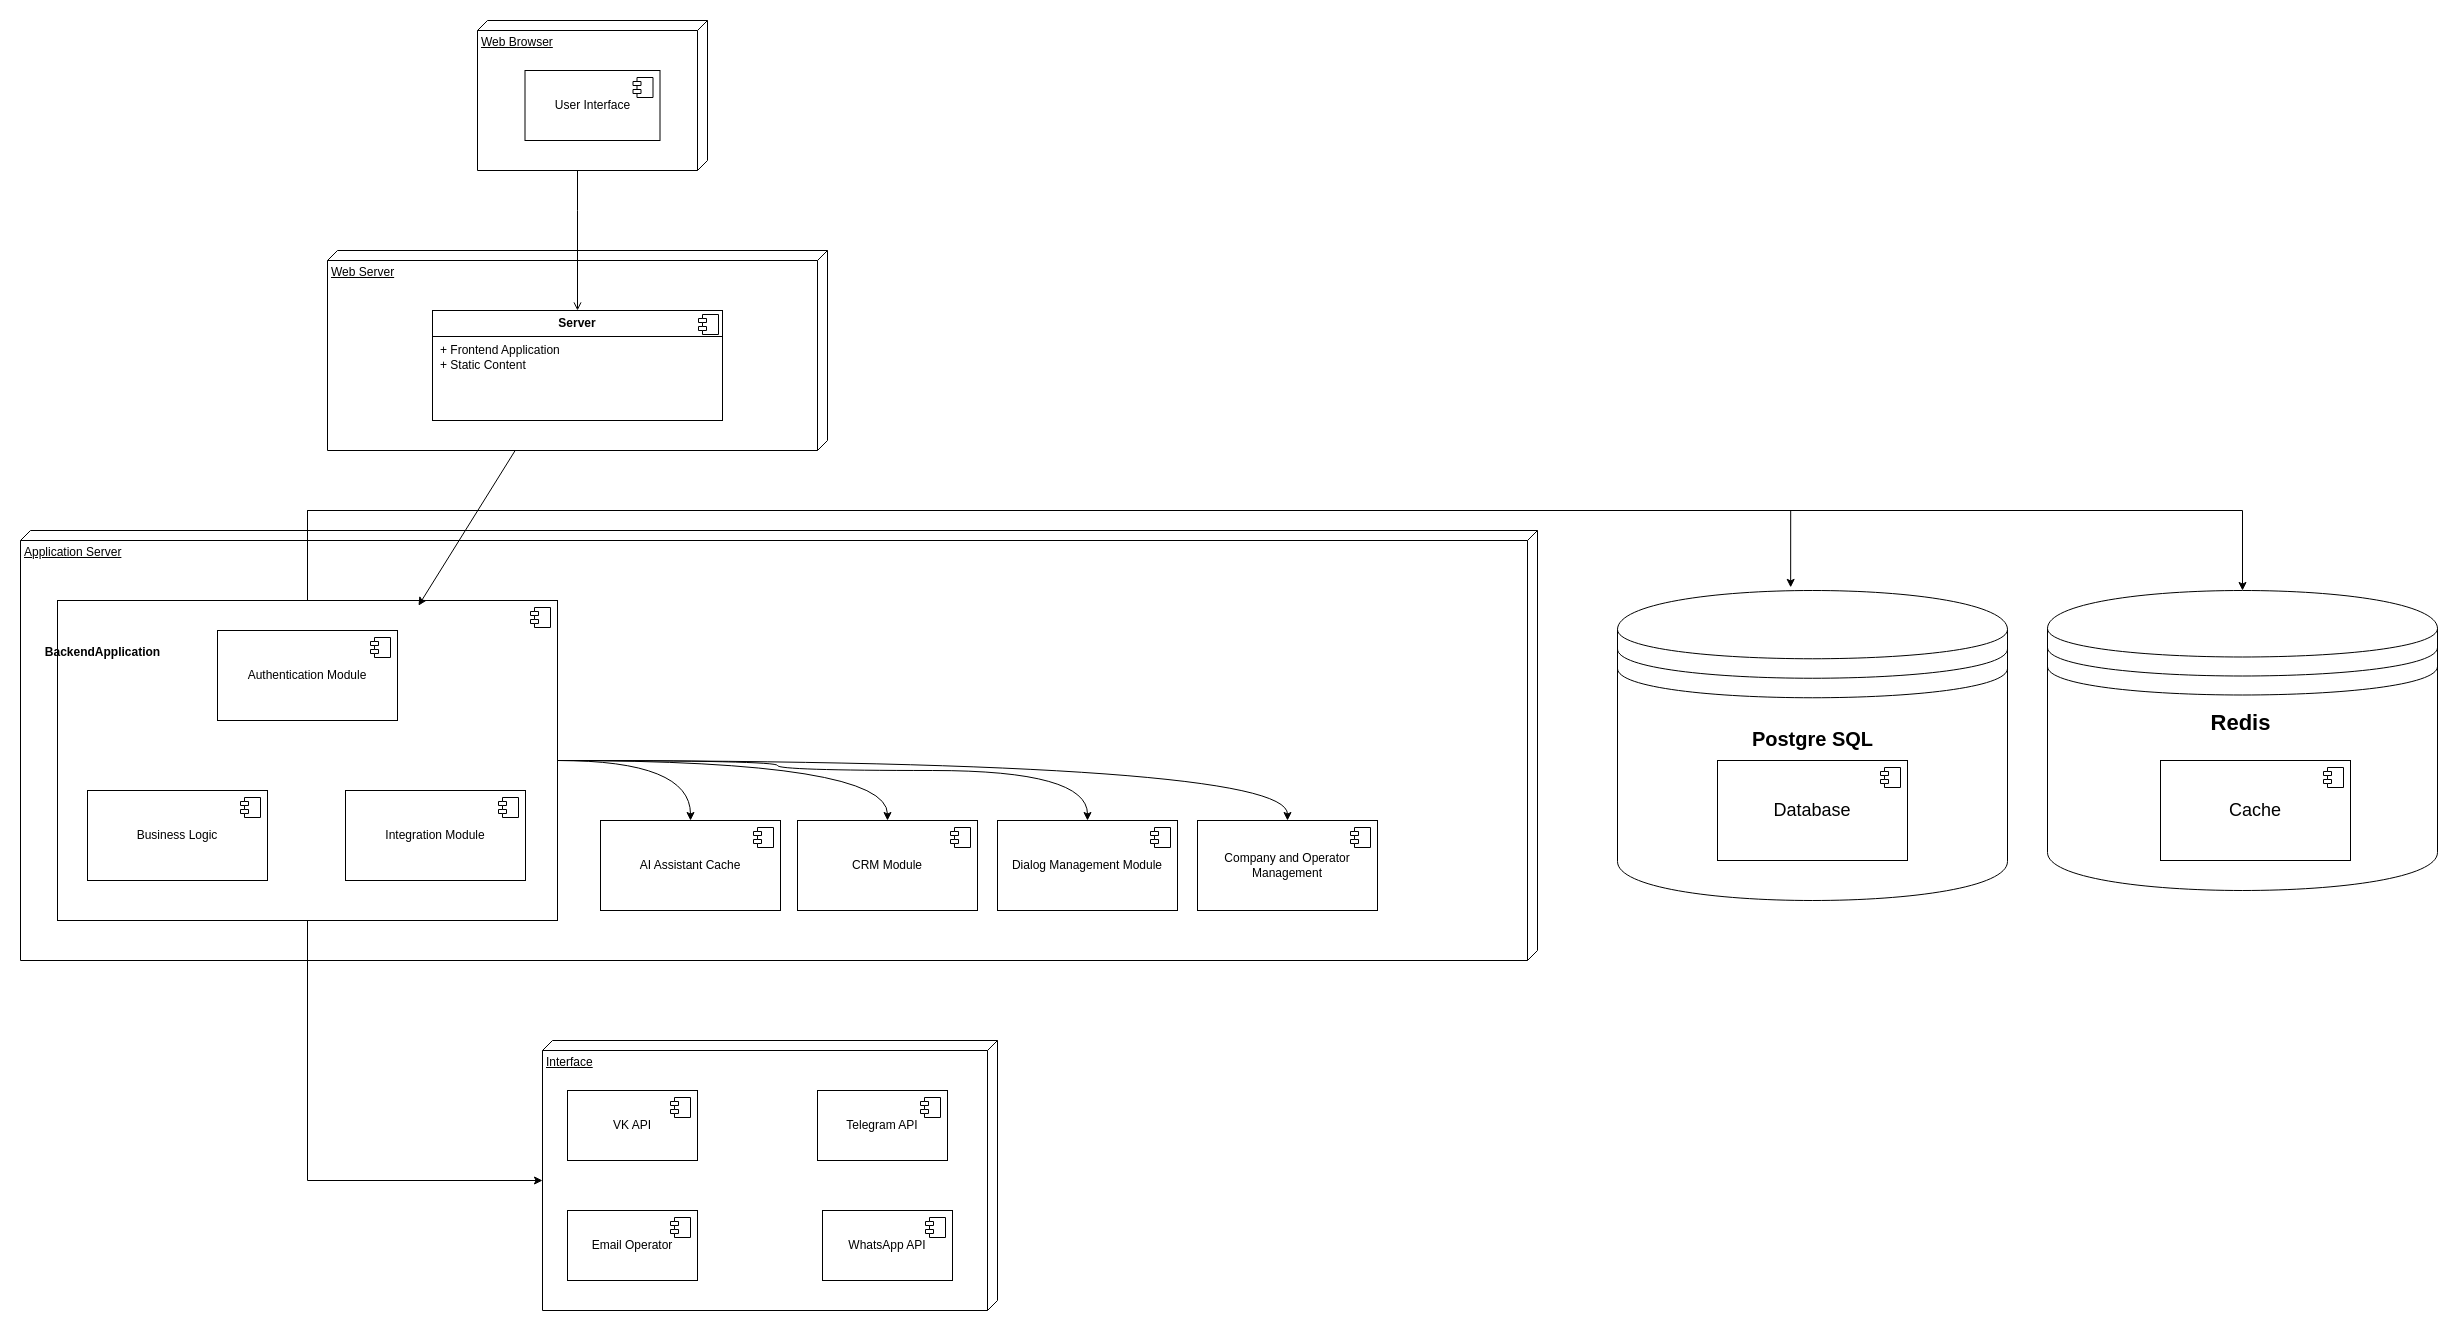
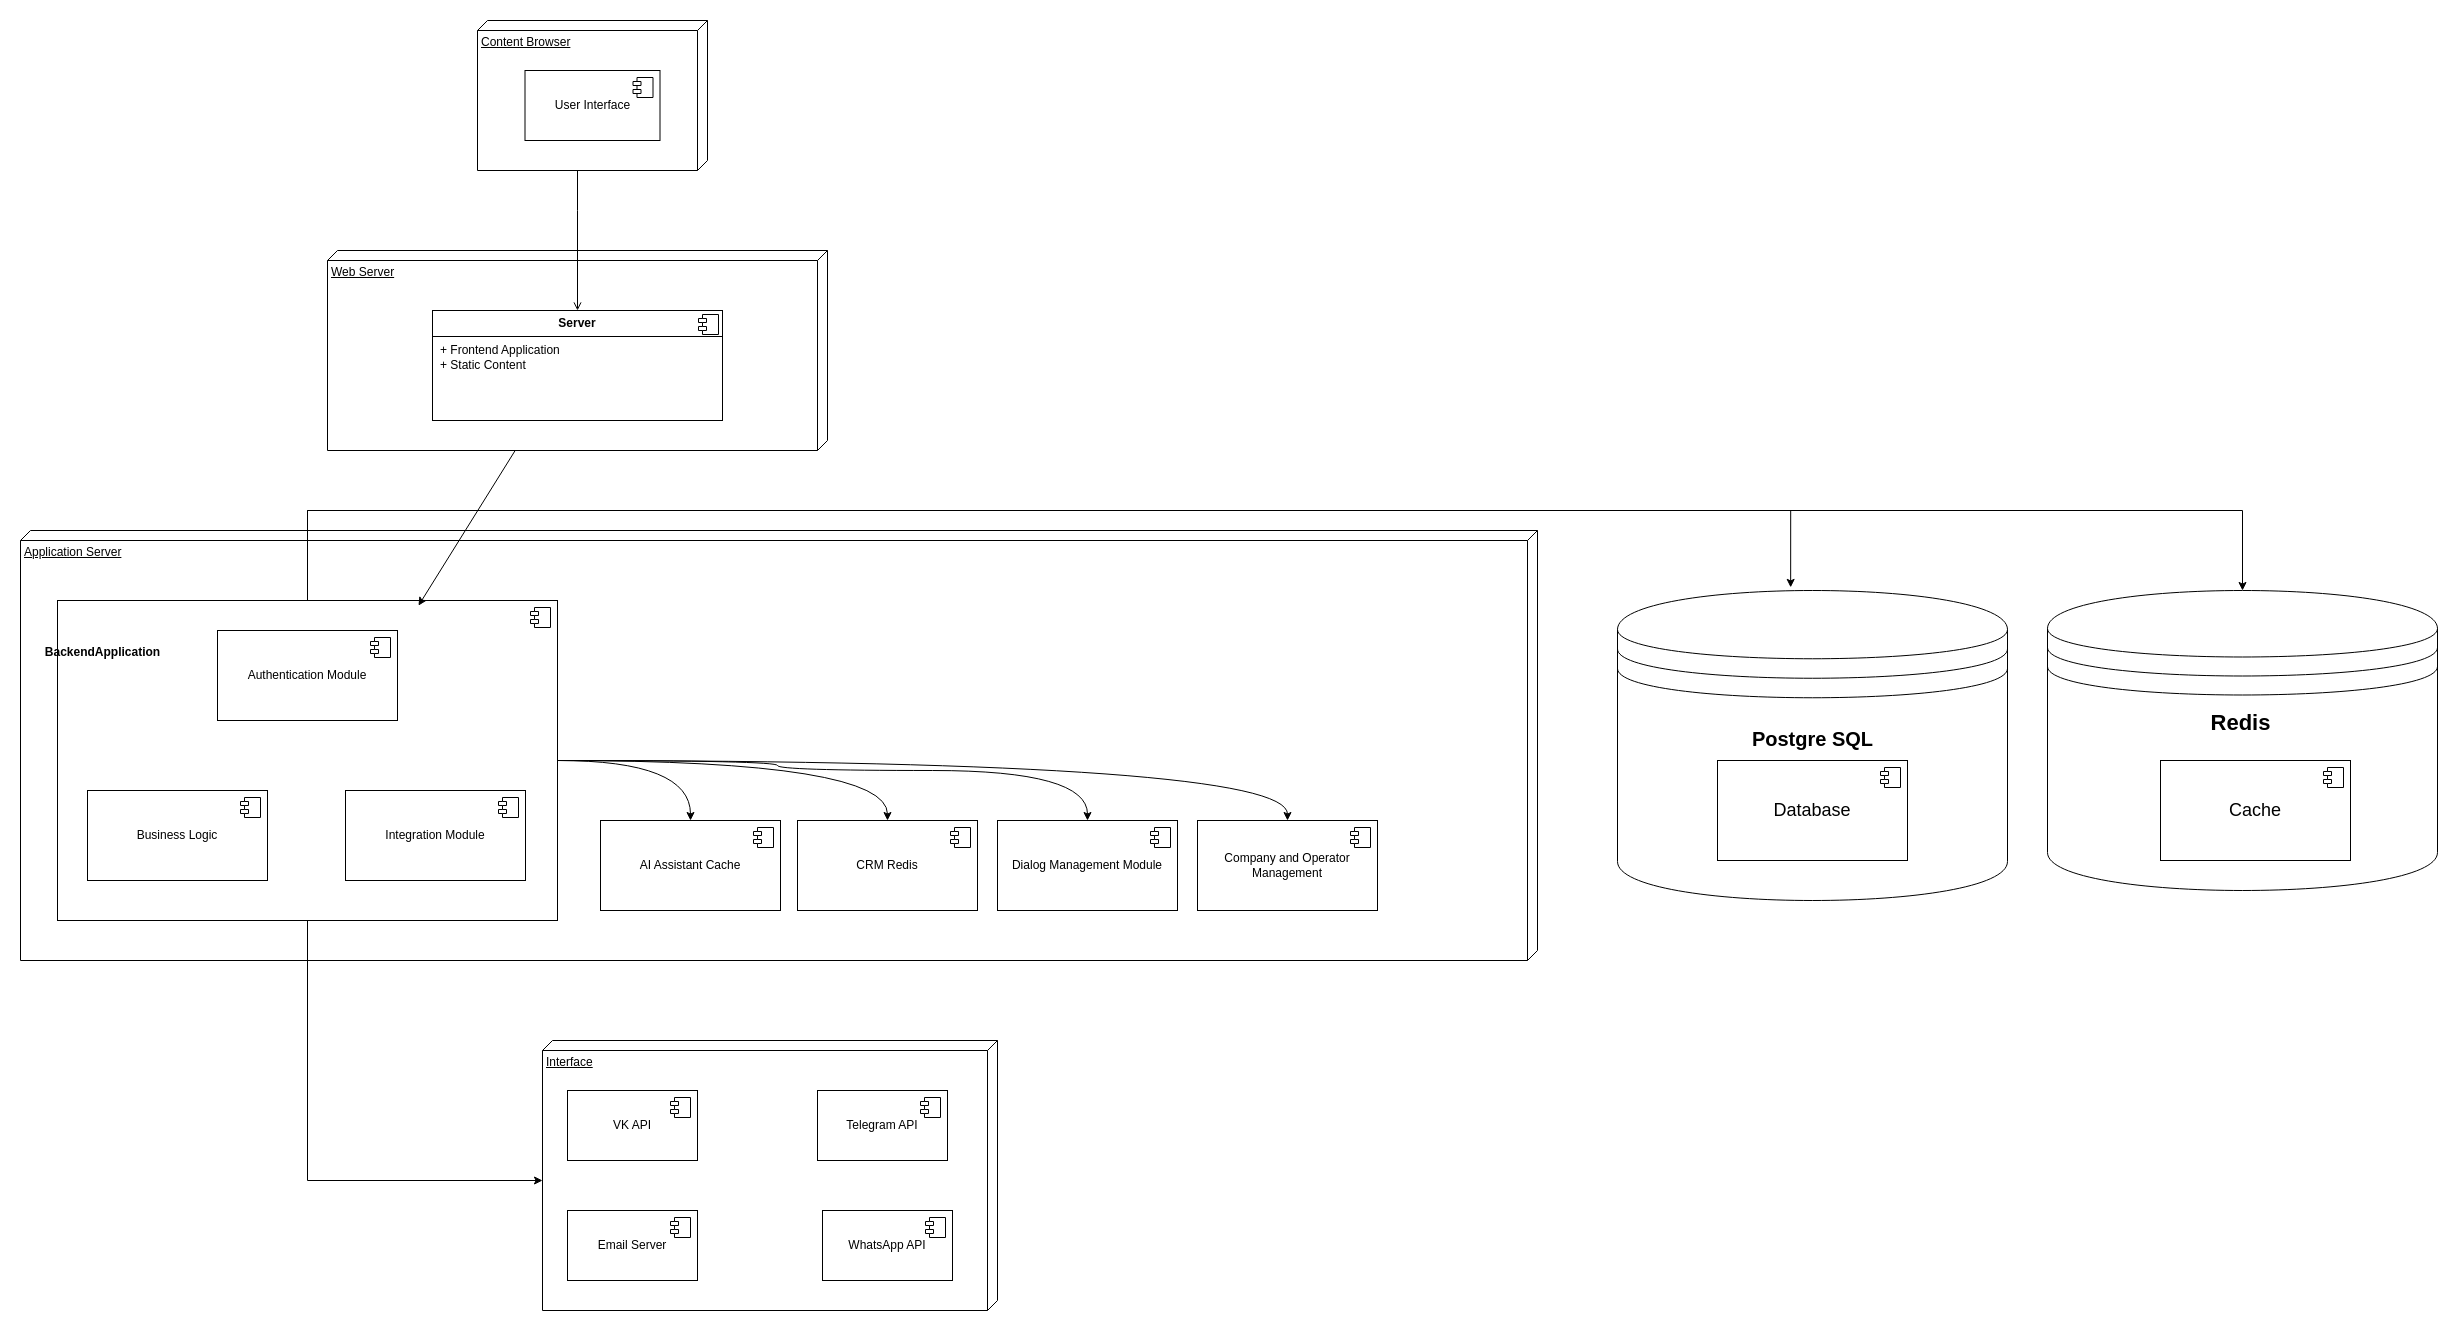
node "Web Browser": label "Web Browser" -> "Content Browser"
node "CRM Module": label "CRM Module" -> "CRM Redis"
node "Email Operator": label "Email Operator" -> "Email Server"
